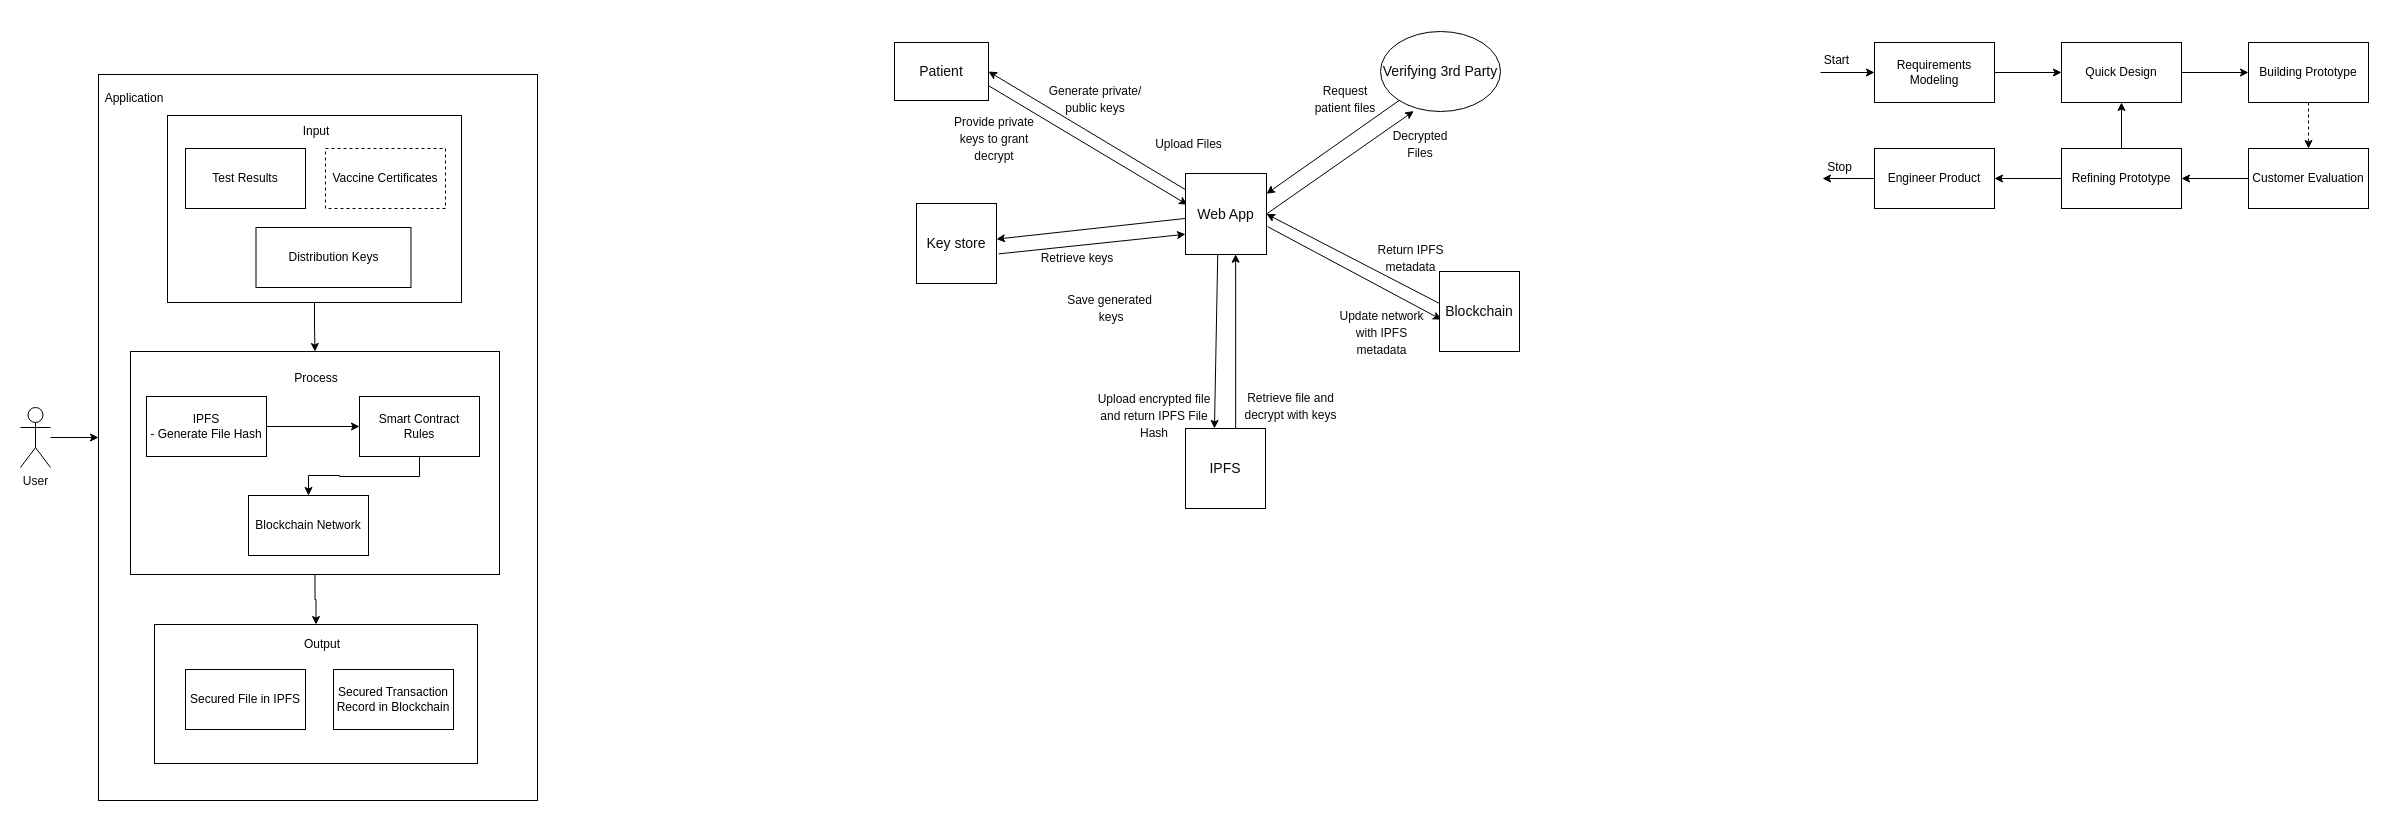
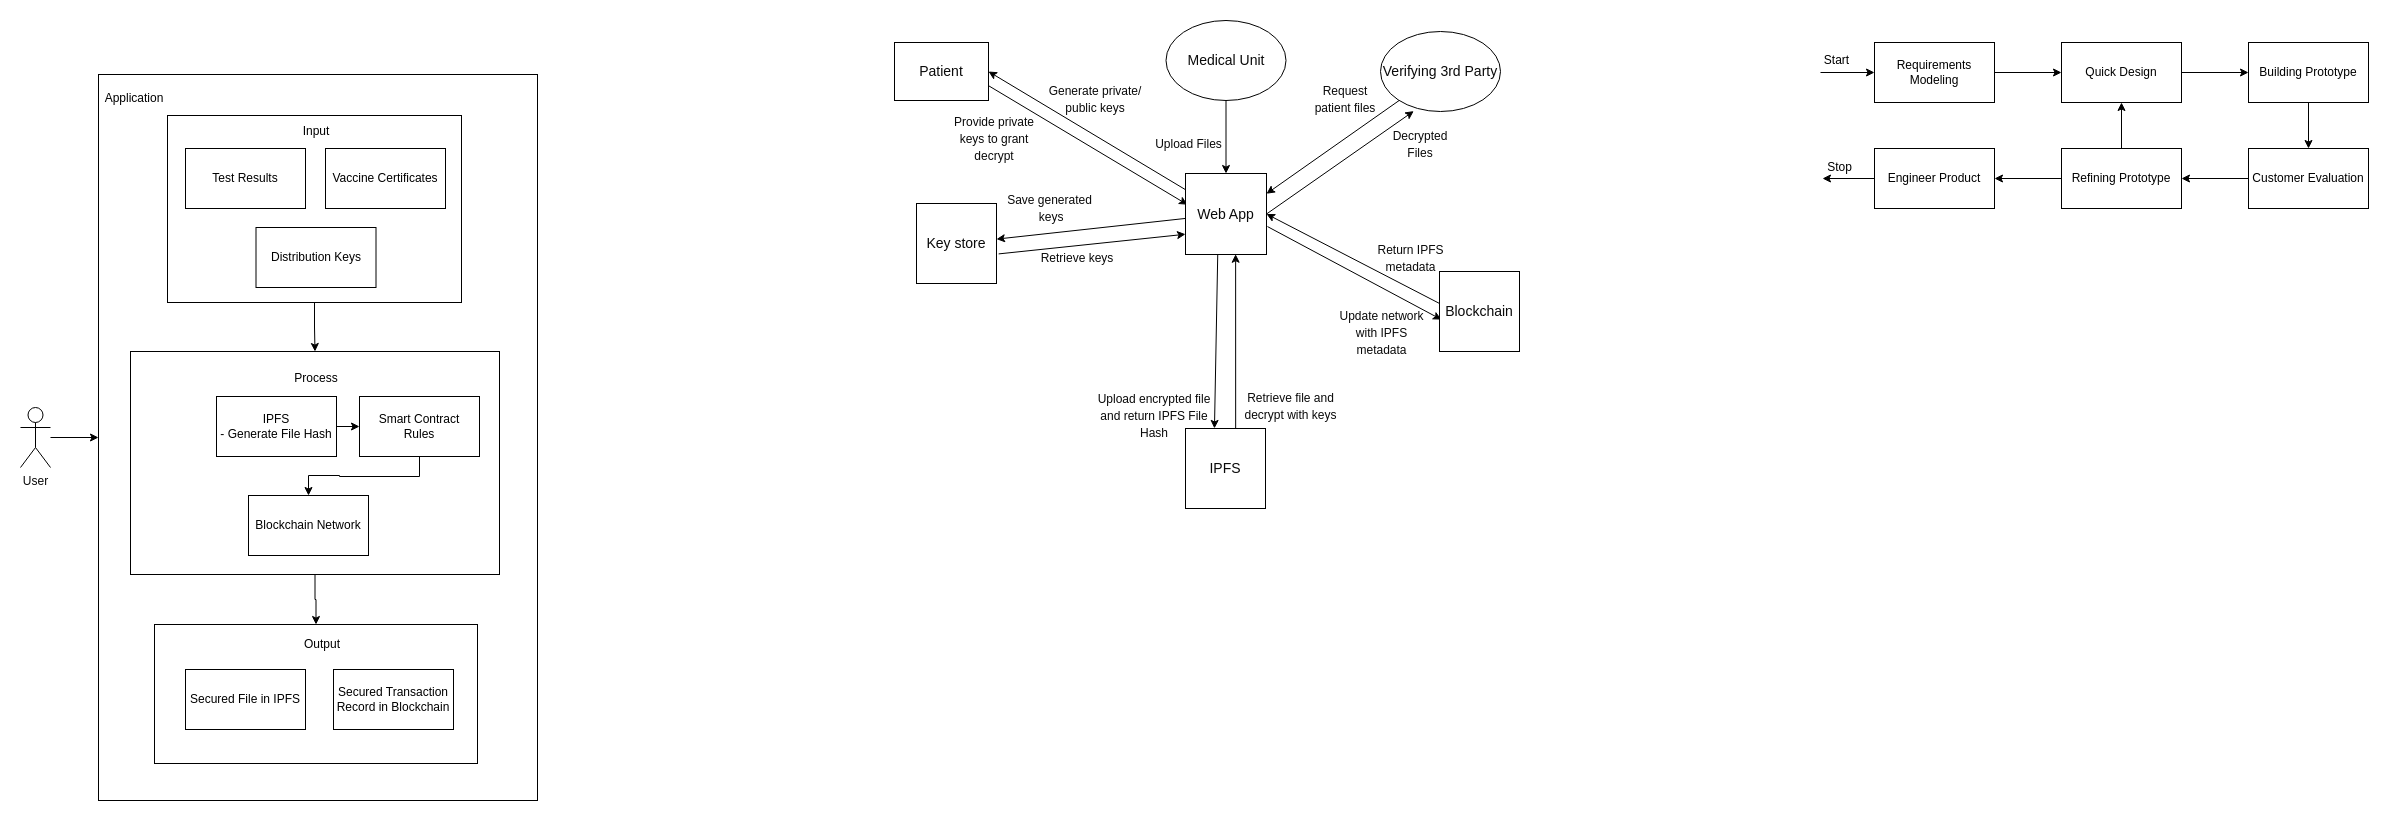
node "Medical Unit": added
edge "Building Prototype" -> "Customer Evaluation": style dashed -> solid
edge "Medical Unit" -> "Web App": added
node "Vaccine Certificates": style dashed -> solid
node "Distribution Keys": size 155x60 -> 120x60
node "Save generated keys": moved (1110, 308) -> (1050, 208)
node "IPFS - Generate File Hash": moved (207, 427) -> (277, 427)
